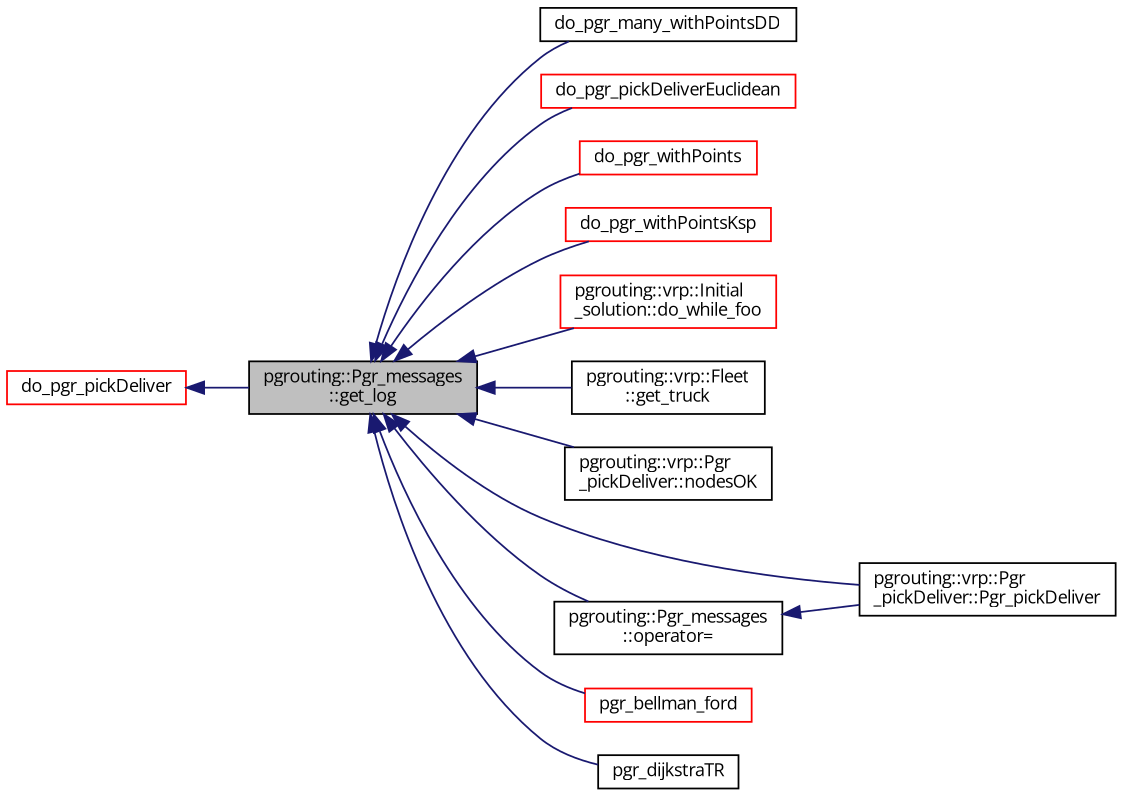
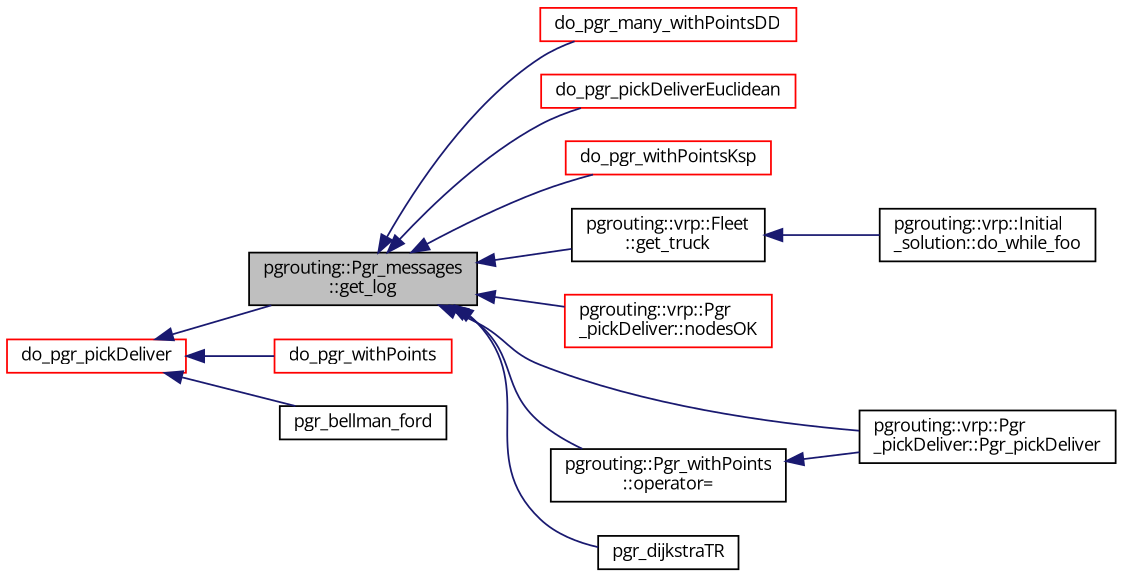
node "do_pgr_many_withPointsDD": color black -> red
edge "do_pgr_withPoints" -> "pgrouting::Pgr_messages ::get_log": now "do_pgr_withPoints" -> "do_pgr_pickDeliver"
node "pgrouting::vrp::Initial _solution::do_while_foo": color red -> black
edge "pgrouting::vrp::Initial _solution::do_while_foo" -> "pgrouting::Pgr_messages ::get_log": now "pgrouting::vrp::Initial _solution::do_while_foo" -> "pgrouting::vrp::Fleet ::get_truck"
node "pgrouting::vrp::Pgr _pickDeliver::nodesOK": color black -> red
edge "pgr_bellman_ford" -> "pgrouting::Pgr_messages ::get_log": now "pgr_bellman_ford" -> "do_pgr_pickDeliver"
node "pgrouting::Pgr_messages ::operator=": label "pgrouting::Pgr_messages ::operator=" -> "pgrouting::Pgr_withPoints ::operator="
node "pgr_bellman_ford": color red -> black
